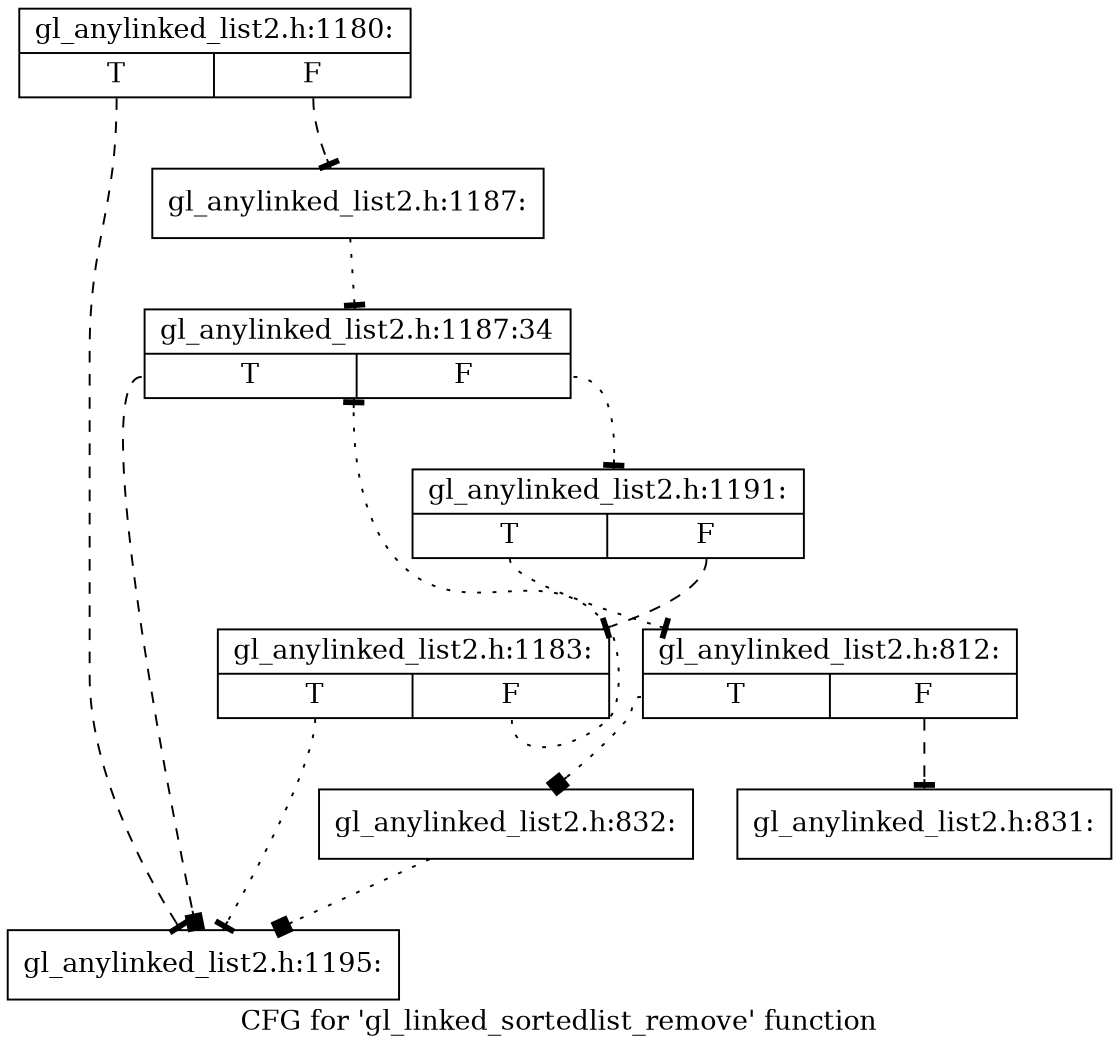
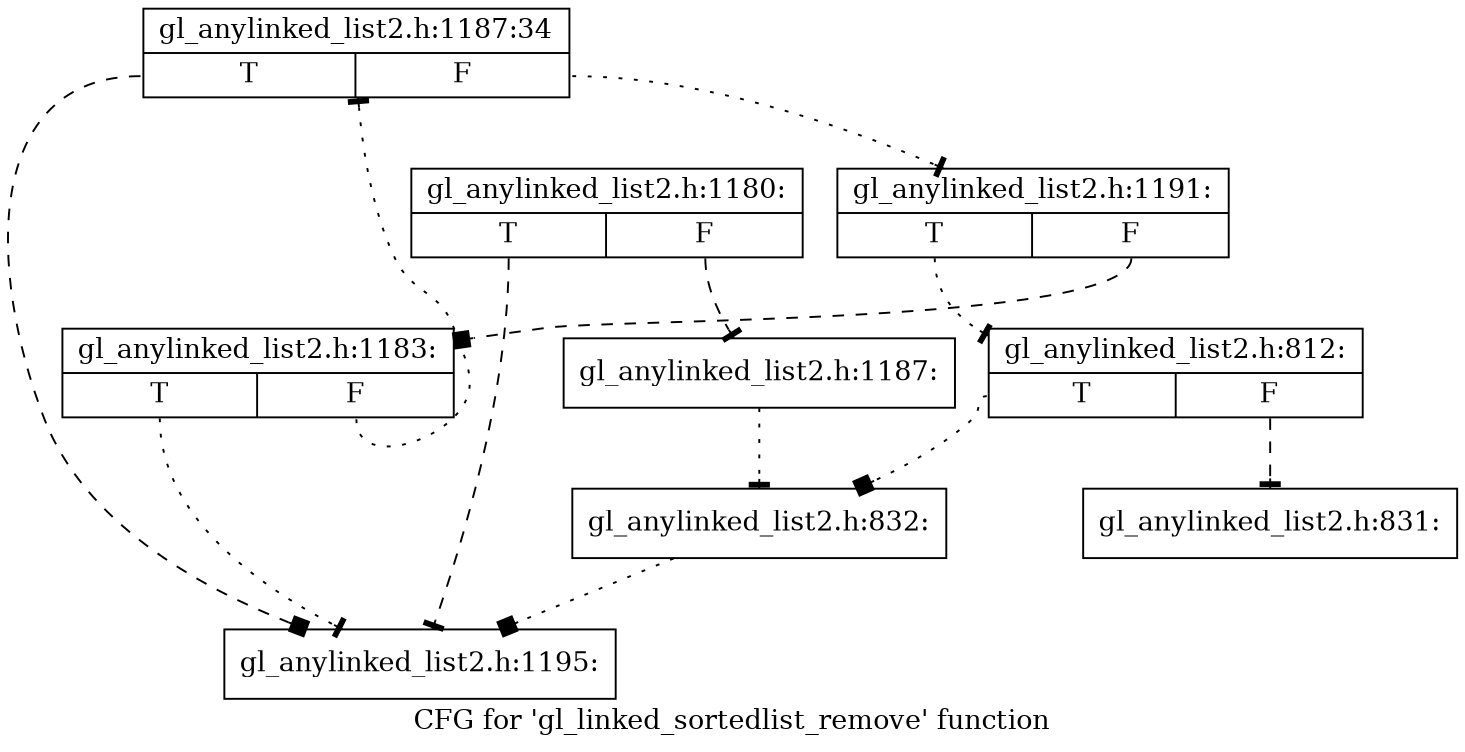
edge "gl_anylinked_list2.h:1187:" -> "gl_anylinked_list2.h:1187:34": now "gl_anylinked_list2.h:1187:" -> "gl_anylinked_list2.h:832:"
edge "gl_anylinked_list2.h:1191:" -> "gl_anylinked_list2.h:1183:": arrowhead tee -> box
